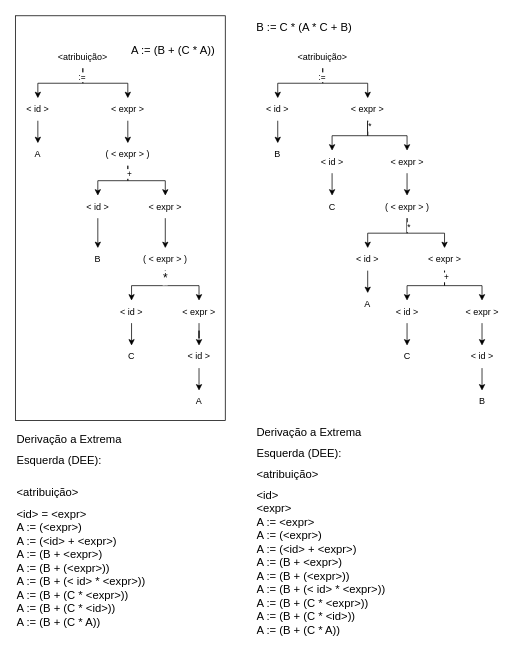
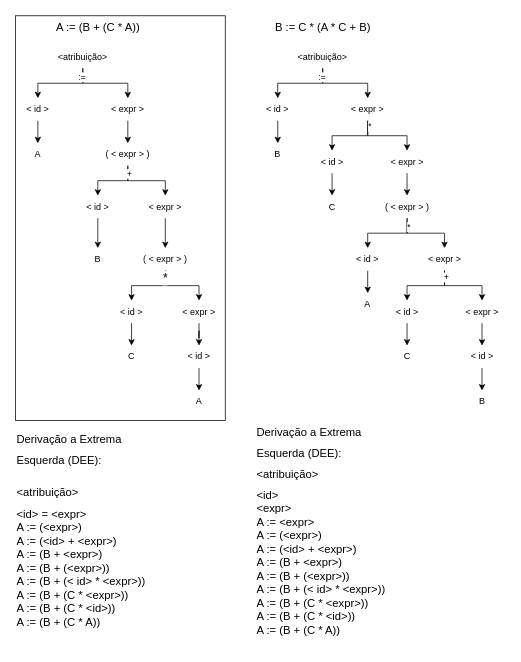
node "B := C * (A * C + B)": moved (304, 27) -> (323, 27)
node "A := (B + (C * A))": moved (173, 49) -> (98, 27)
